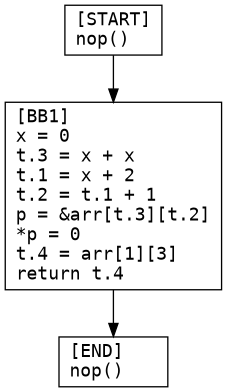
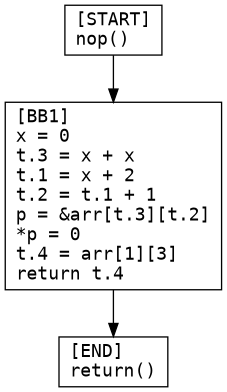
node "[END] nop()": label "[END] nop()" -> "[END] return()"
